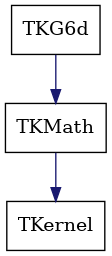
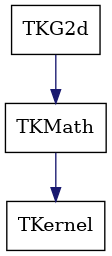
node "TKG6d": label "TKG6d" -> "TKG2d"
